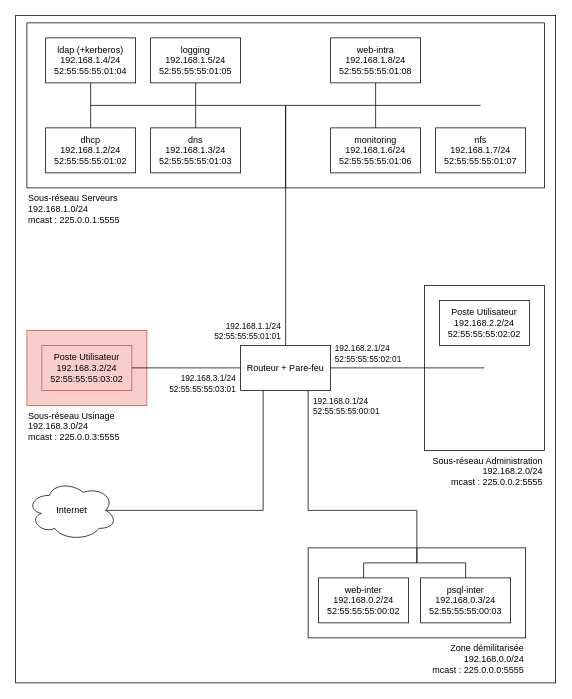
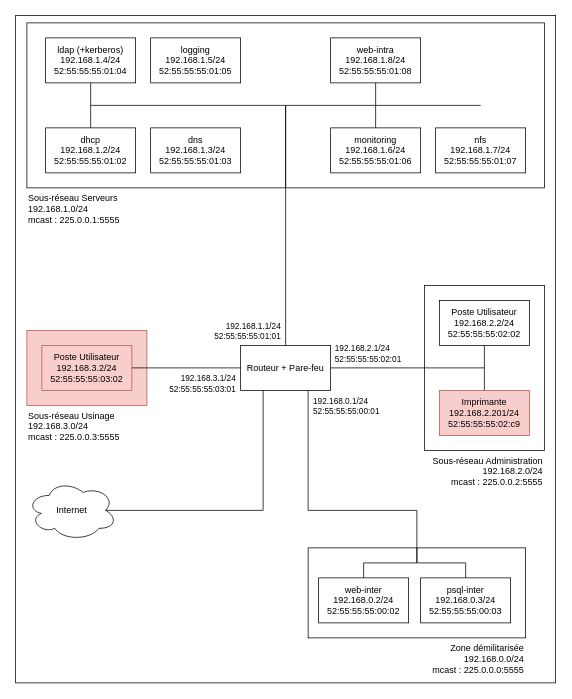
edge "logging 192.168.1.5/24 52:55:55:55:01:05" -- "dns 192.168.1.3/24 52:55:55:55:01:03": removed
edge "Poste Utilisateur 192.168.2.2/24 52:55:55:55:02:02" -- "Imprimante 192.168.2.201/24 52:55:55:55:02:c9": added
node "Imprimante 192.168.2.201/24 52:55:55:55:02:c9": added
